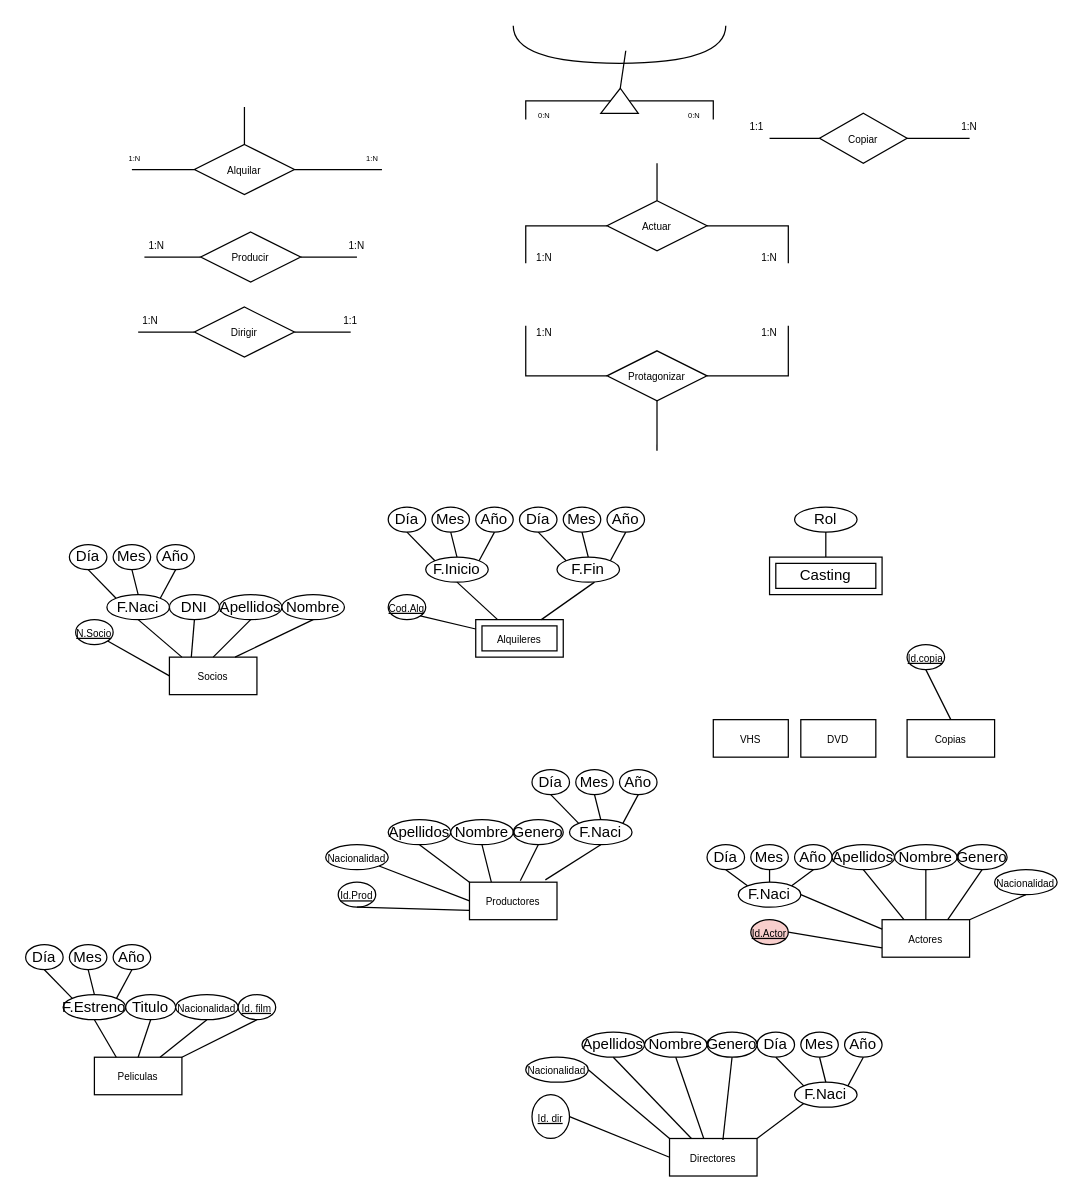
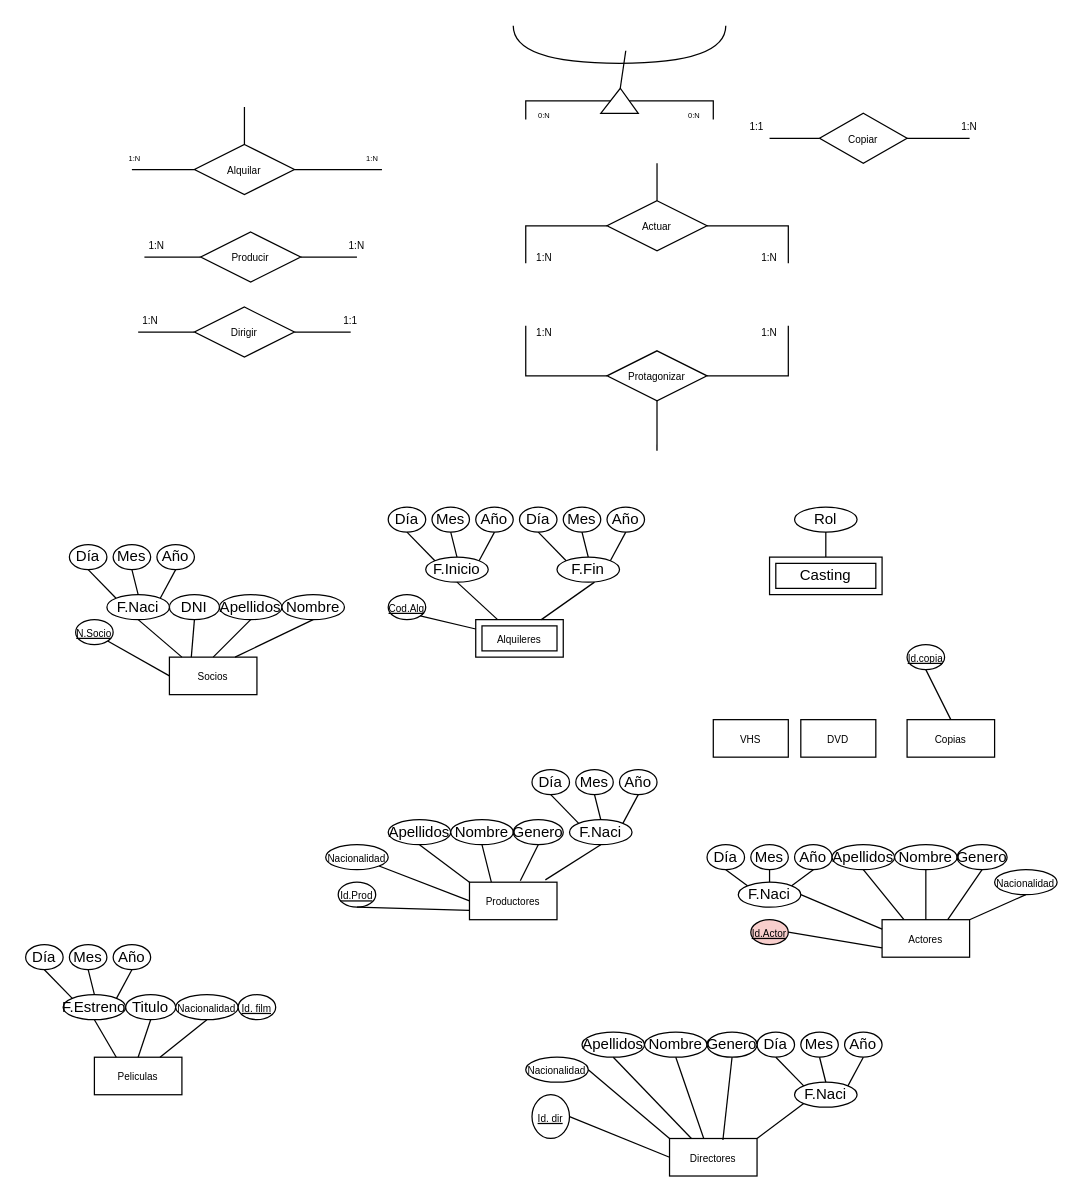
edge "Id. film" -- "Peliculas": removed
